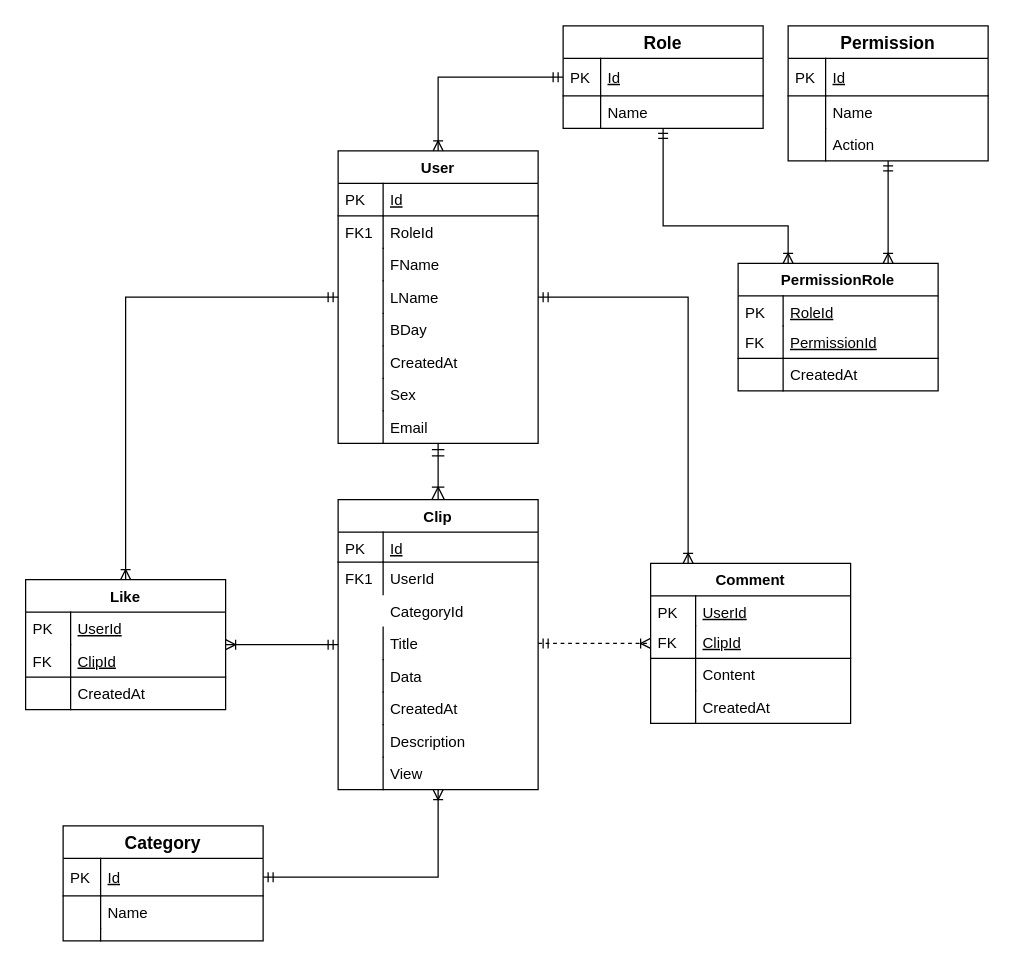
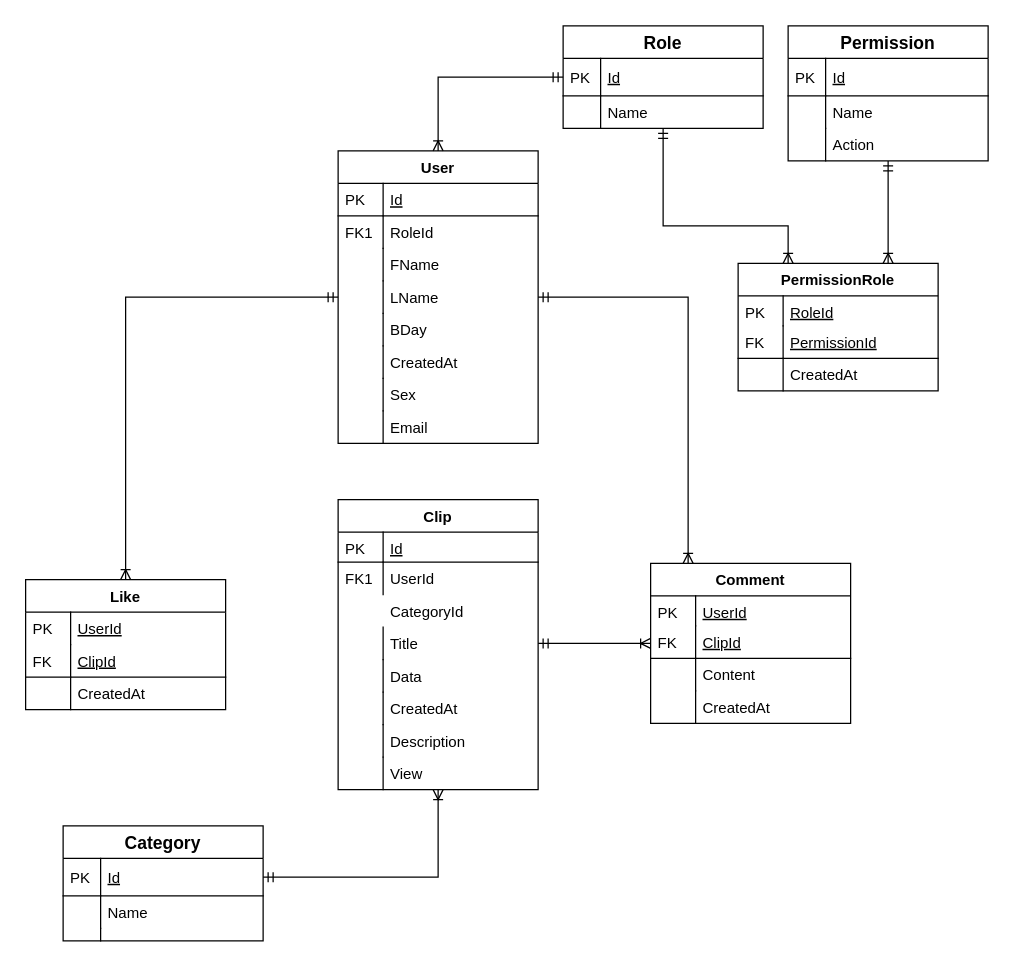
edge "Email" -- "Clip": removed
edge "Title" -- "Comment": style dashed -> solid
edge "Like" -- "Clip": removed
